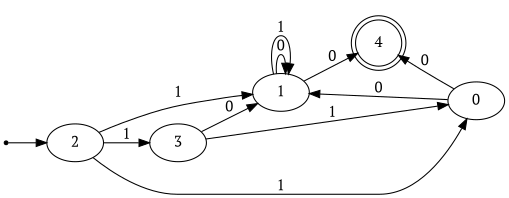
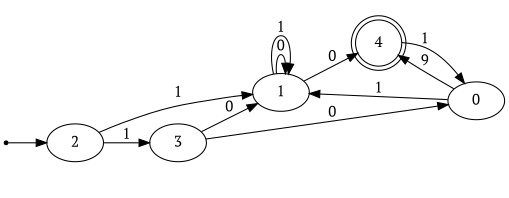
edge "0" -> "4": label "0" -> "9"
edge "0" -> "1": label "0" -> "1"
edge "3" -> "0": label "1" -> "0"
edge "2" -> "0": now "4" -> "0"
